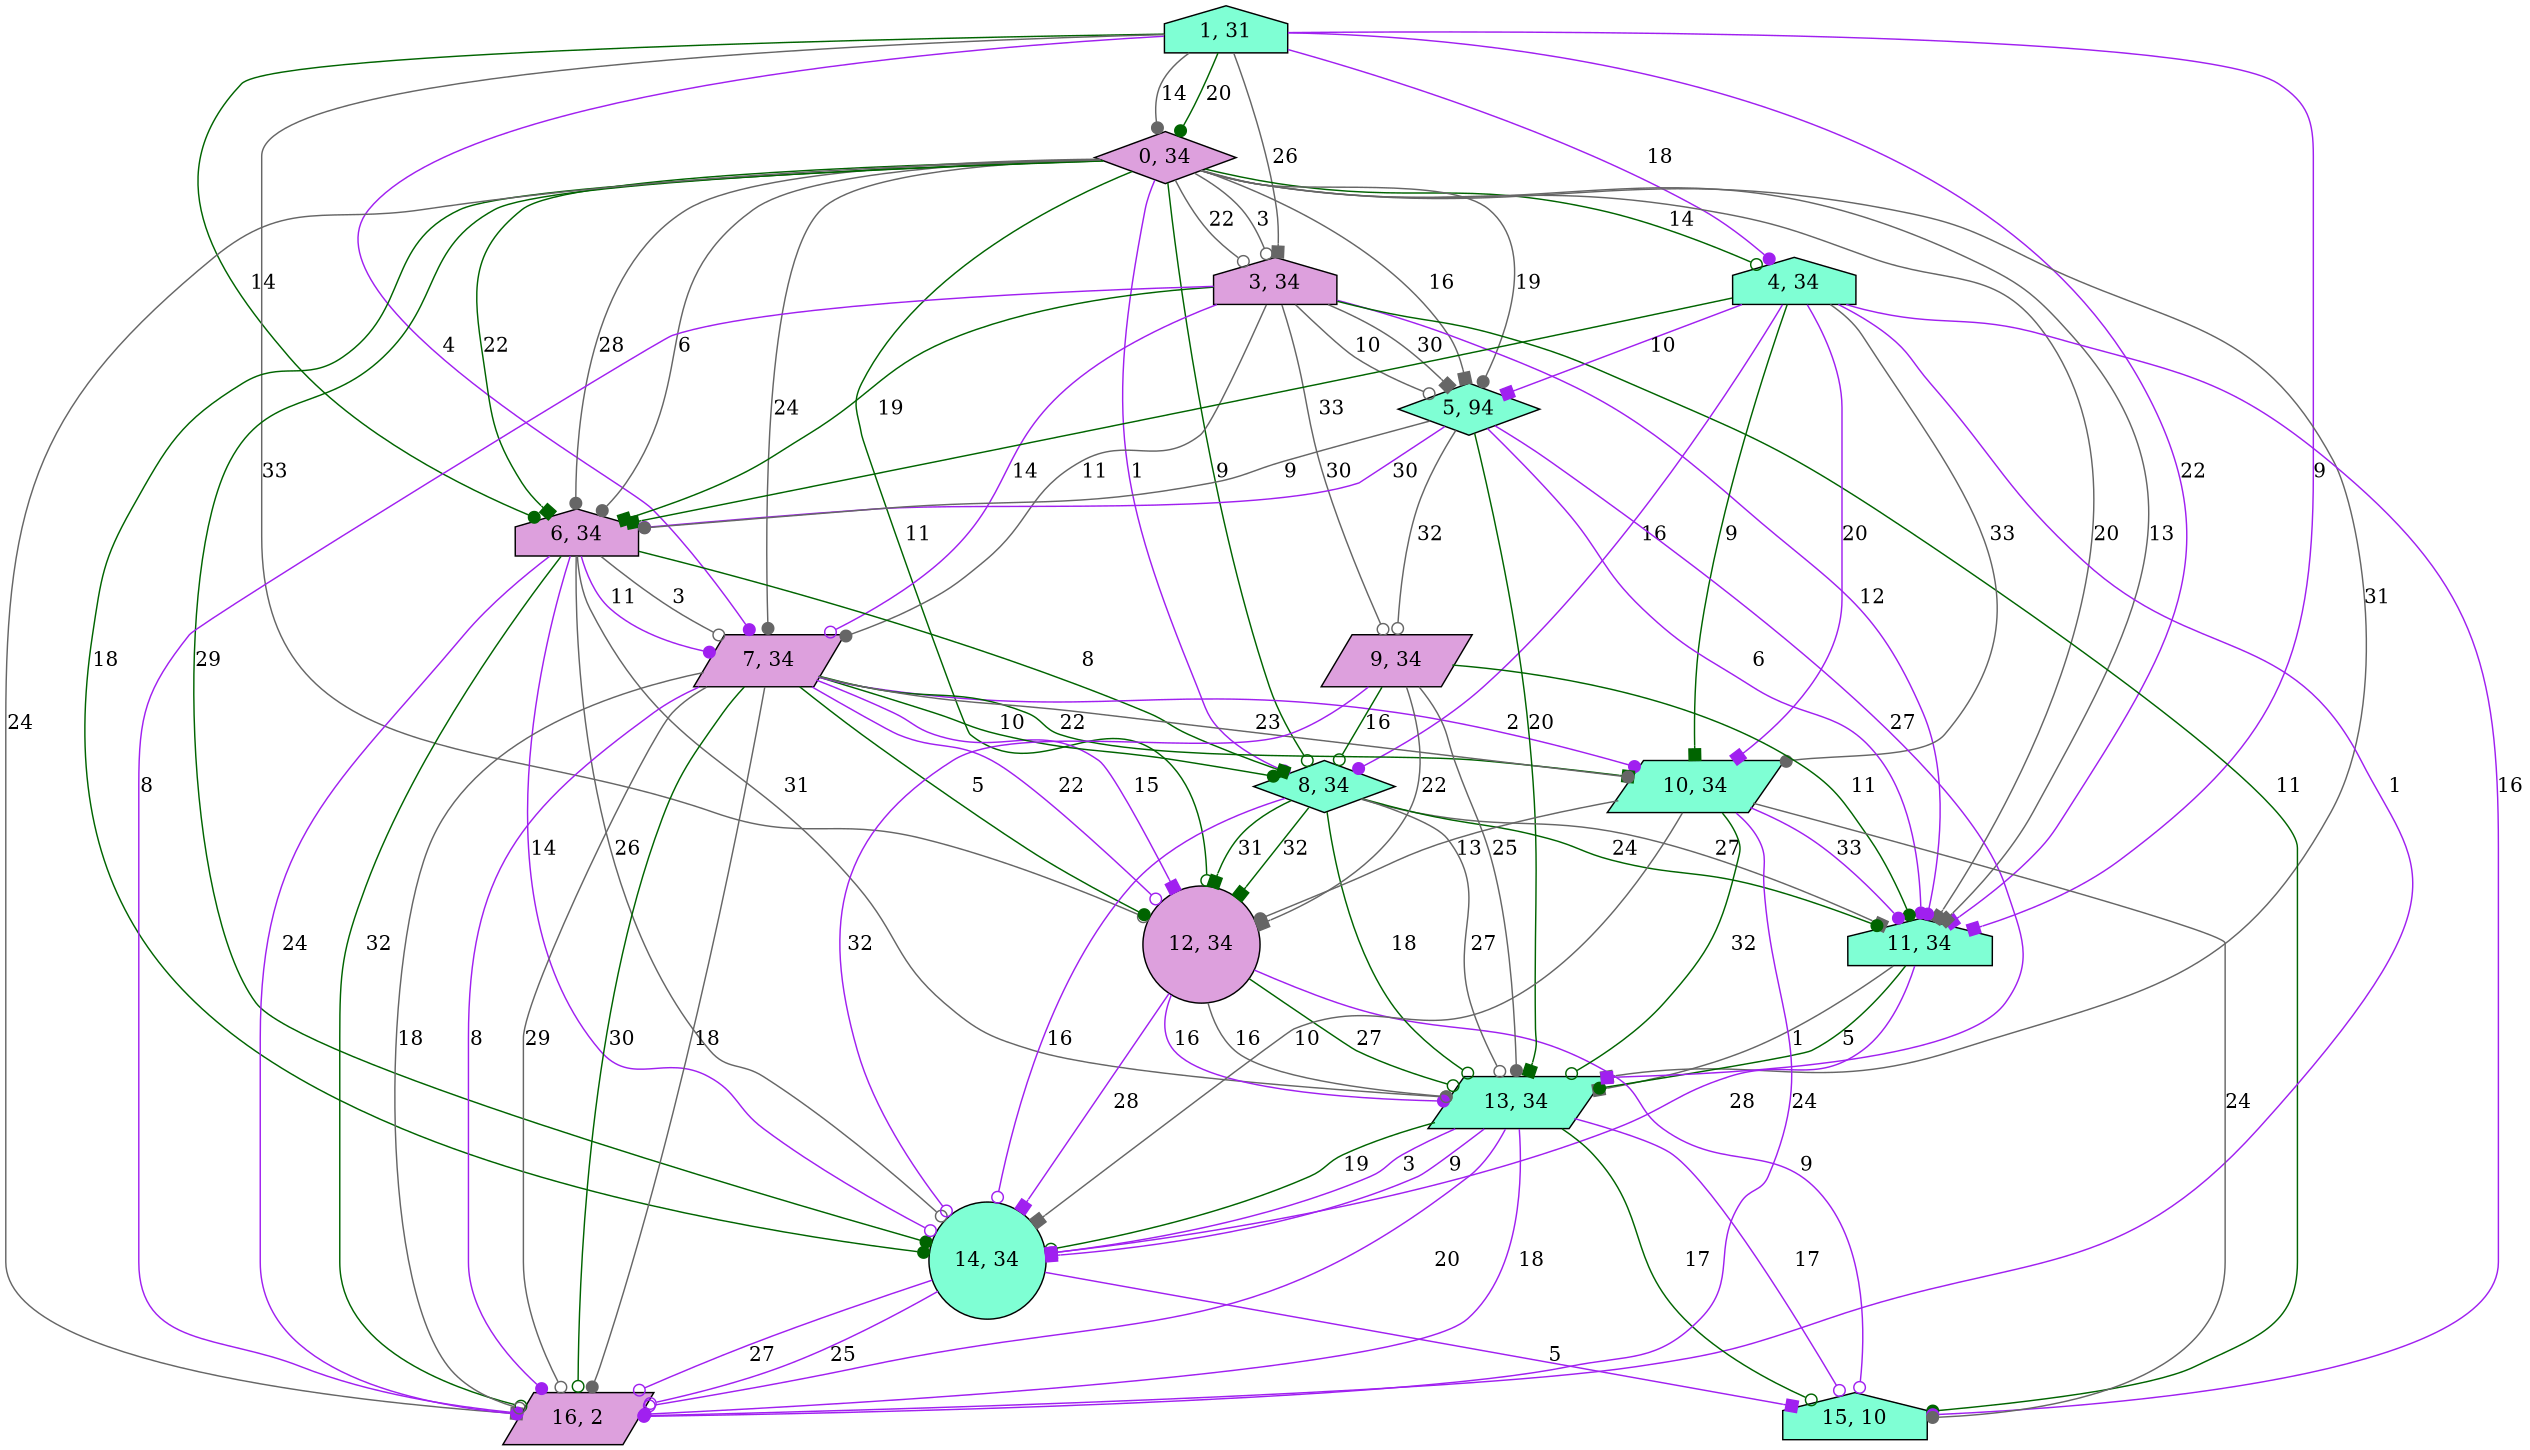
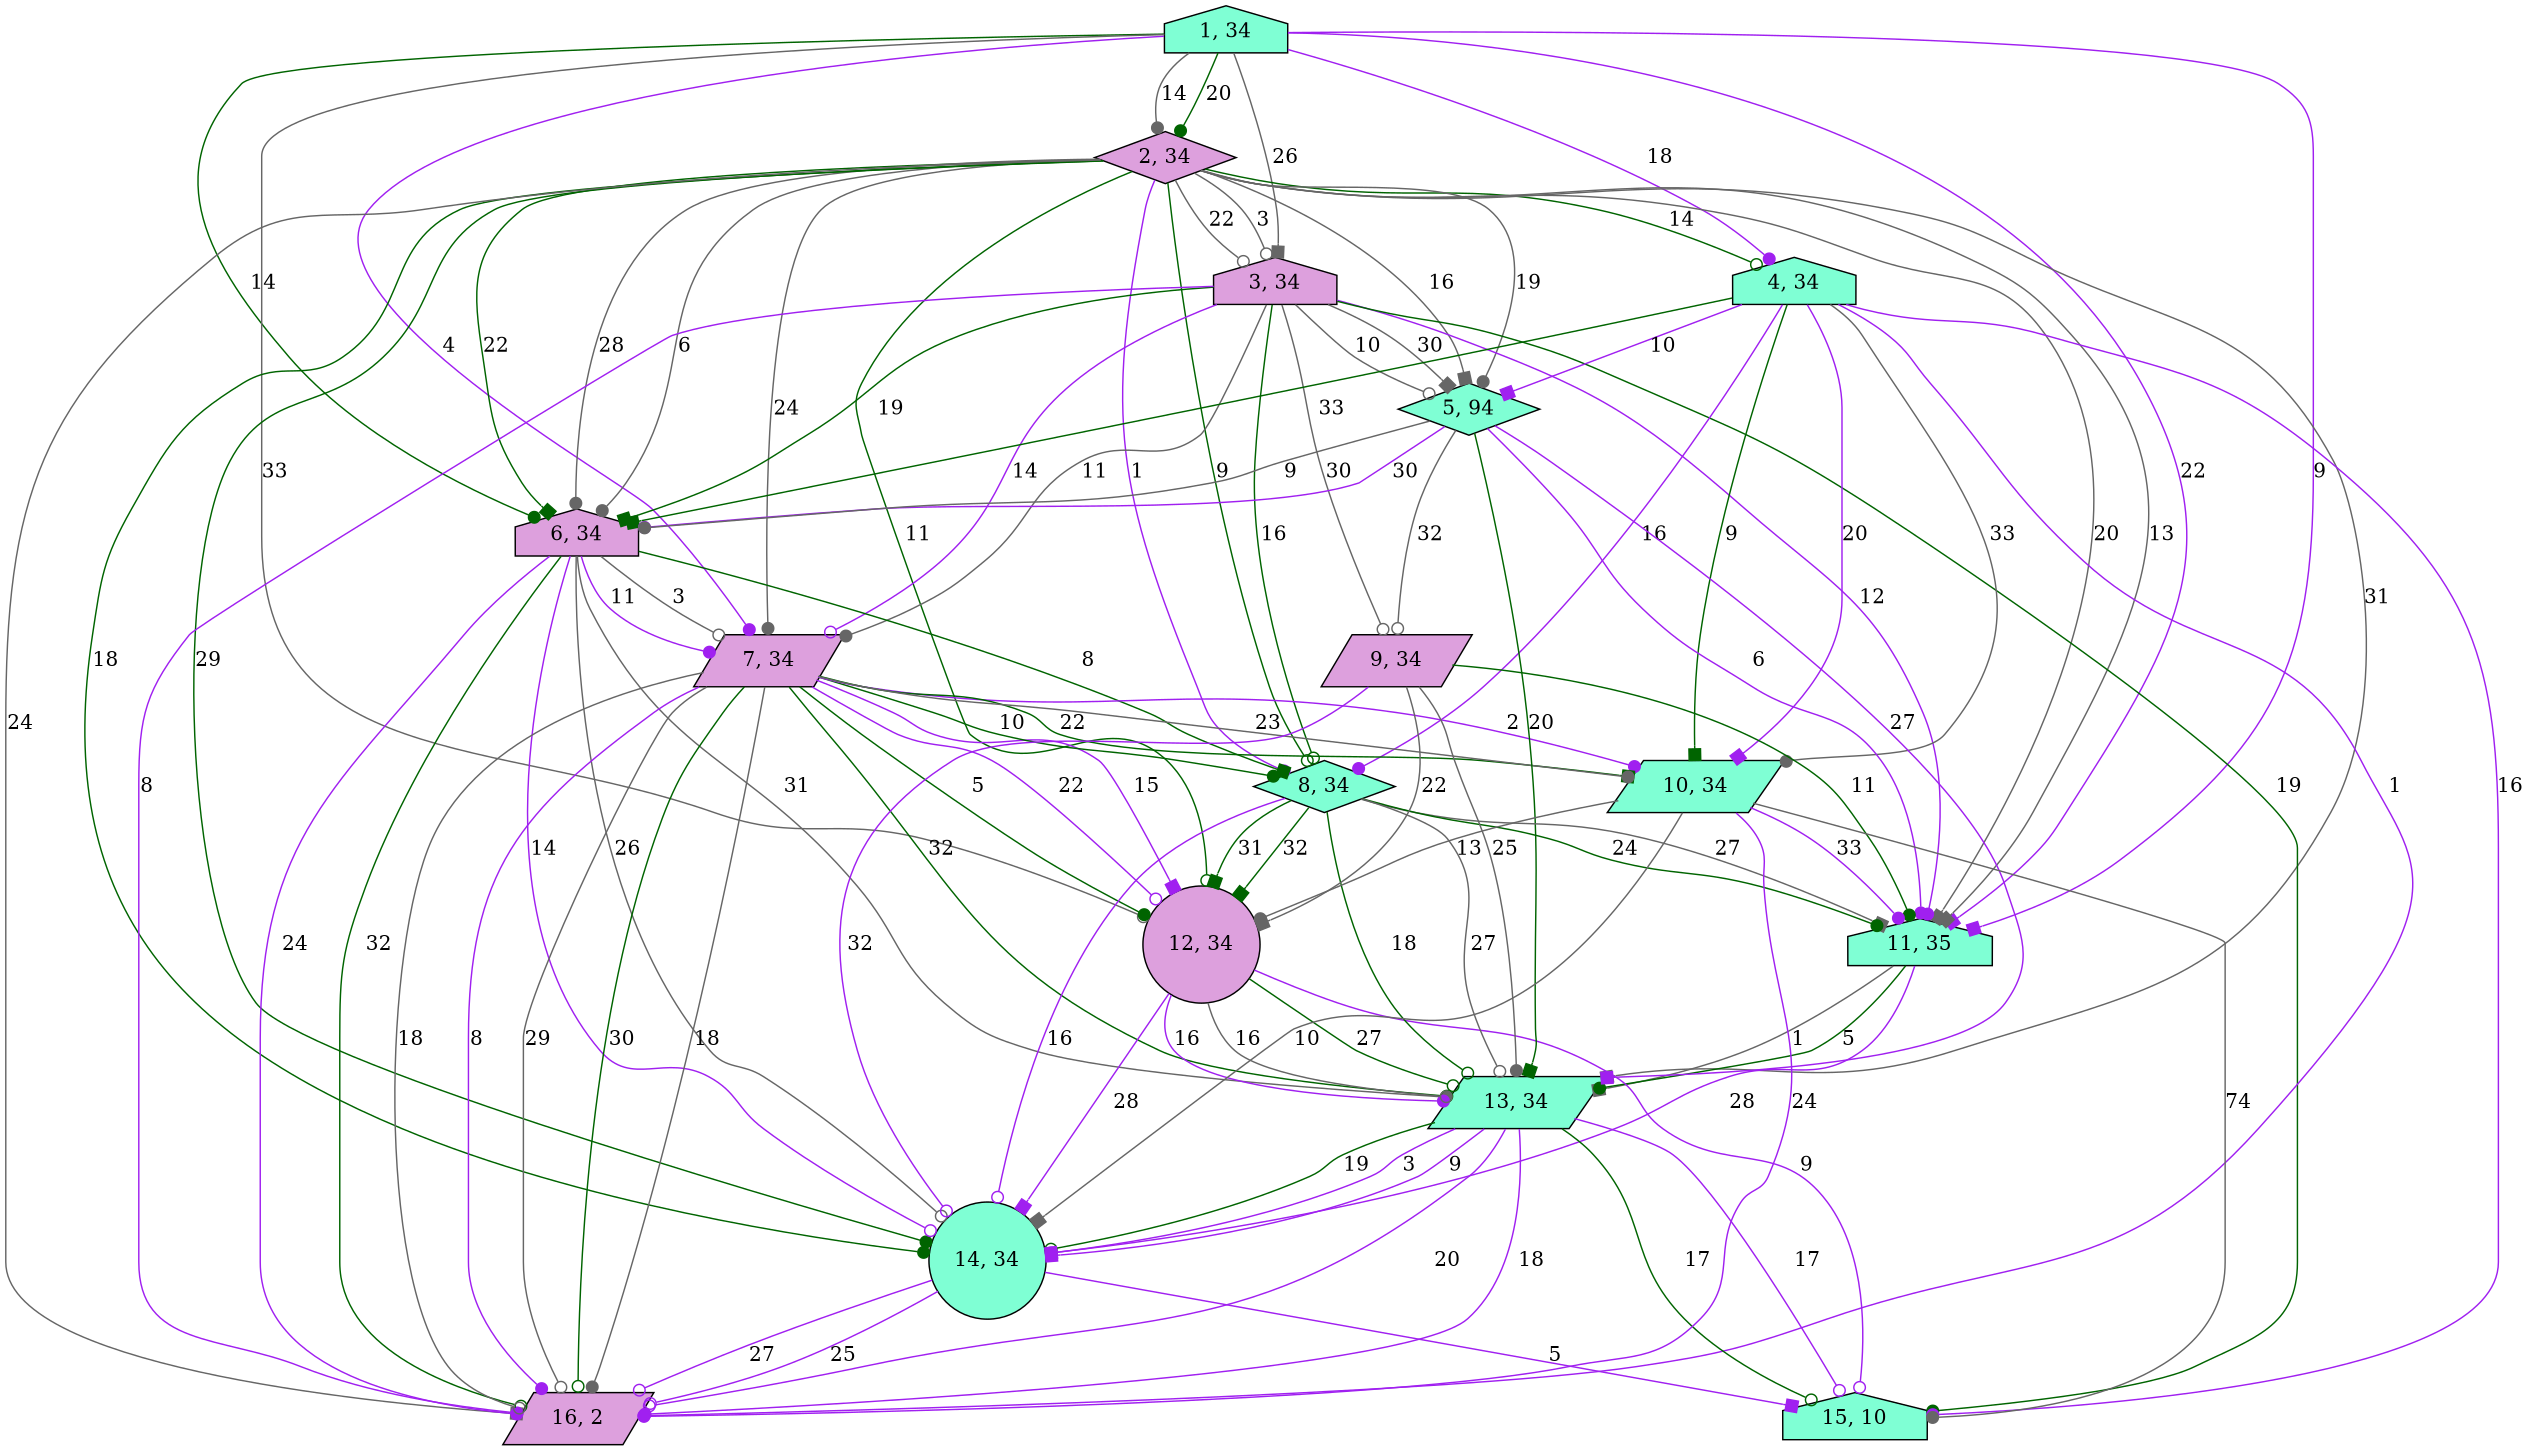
node "1, 31": label "1, 31" -> "1, 34"
node "0, 34": label "0, 34" -> "2, 34"
edge "9, 34" -> "8, 34": now "3, 34" -> "8, 34"
edge "3, 34" -> "15, 10": label "11" -> "19"
node "11, 34": label "11, 34" -> "11, 35"
edge "10, 34" -> "13, 34": now "7, 34" -> "13, 34"
edge "10, 34" -> "15, 10": label "24" -> "74"
